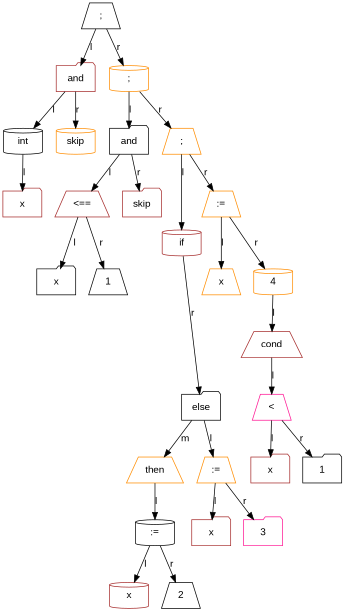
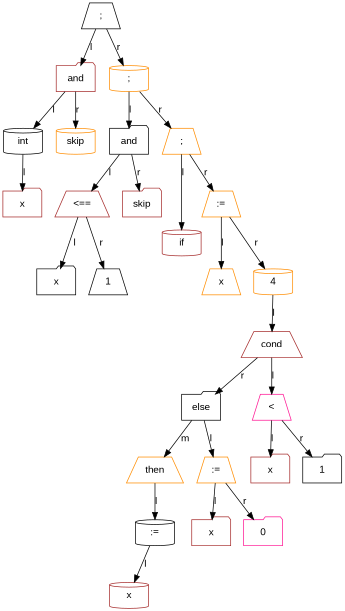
edge "if" -> "else": now "cond" -> "else"
node "3": label "3" -> "0"
node "2": removed
